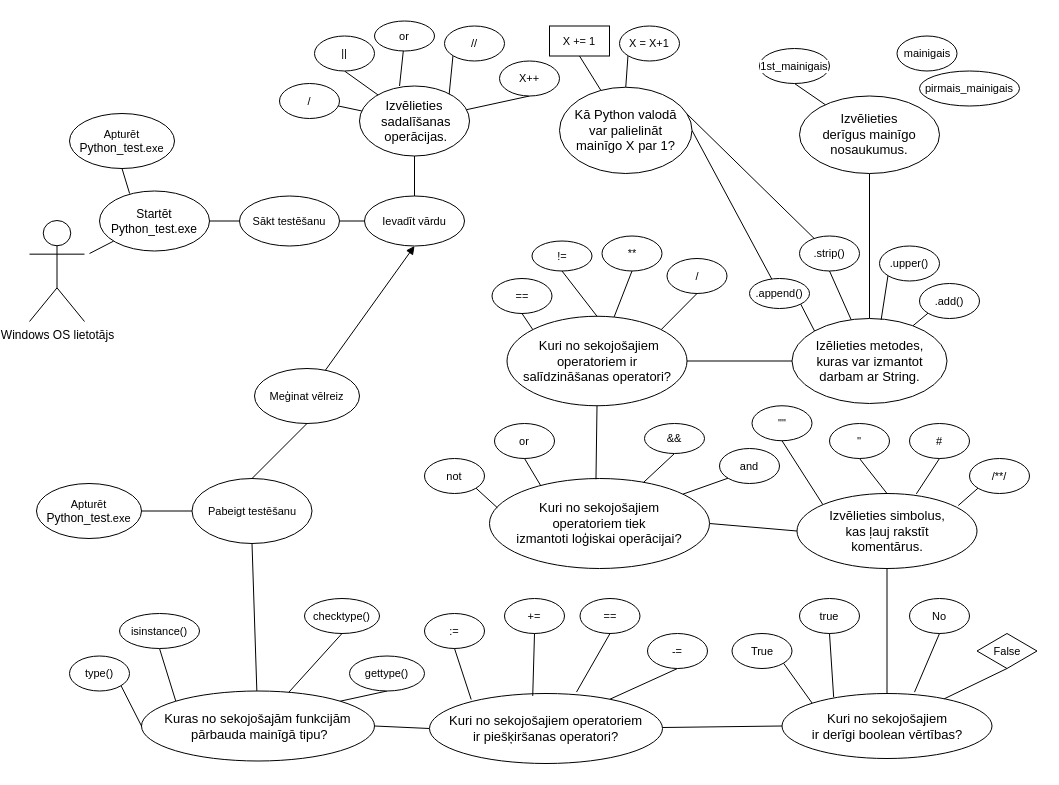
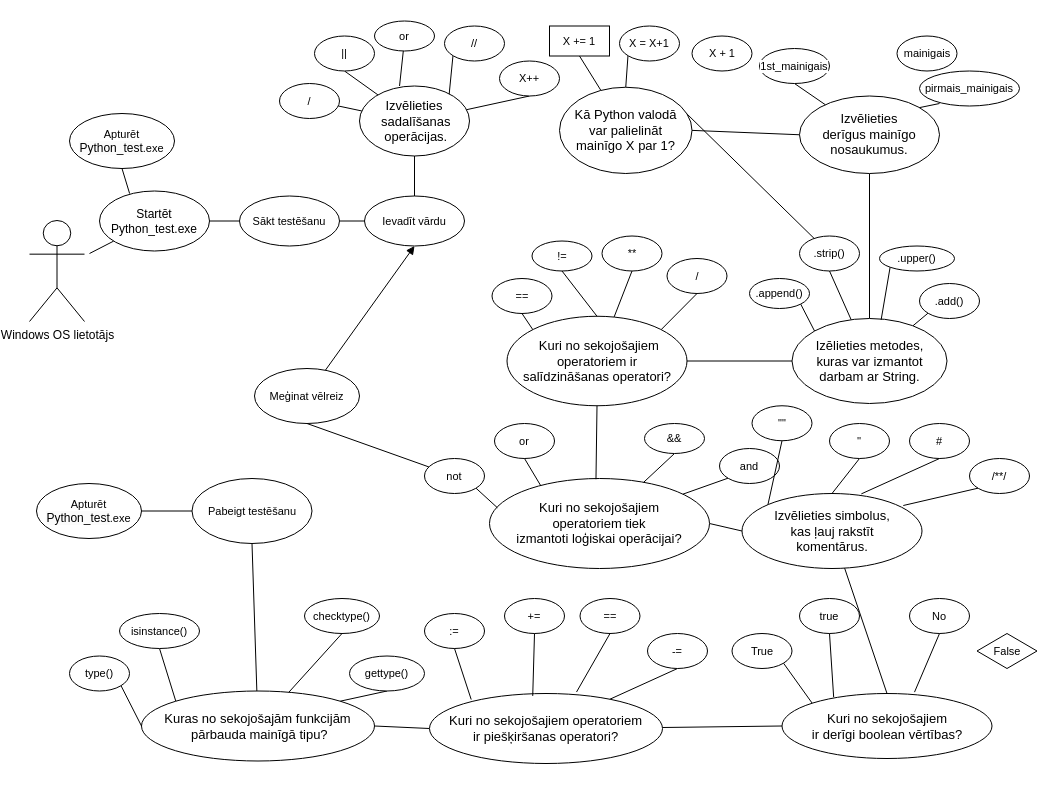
node "X + 1": added
edge "pirmais_mainigais" -- "Izvēlieties derīgus mainīgo nosaukumus.": added
edge "Kā Python valodā var palielināt mainīgo X par 1?" -- ".append()": now "Kā Python valodā var palielināt mainīgo X par 1?" -- "Izvēlieties derīgus mainīgo nosaukumus."
node ".upper()": size 60x35 -> 75x25
edge "Meģinat vēlreiz" -- "Pabeigt testēšanu": now "Meģinat vēlreiz" -- "not"
node "Izvēlieties simbolus, kas ļauj rakstīt komentārus.": moved (887, 531) -> (832, 531)
edge "False" -- "Kuri no sekojošajiem ir derīgi boolean vērtības?": removed
